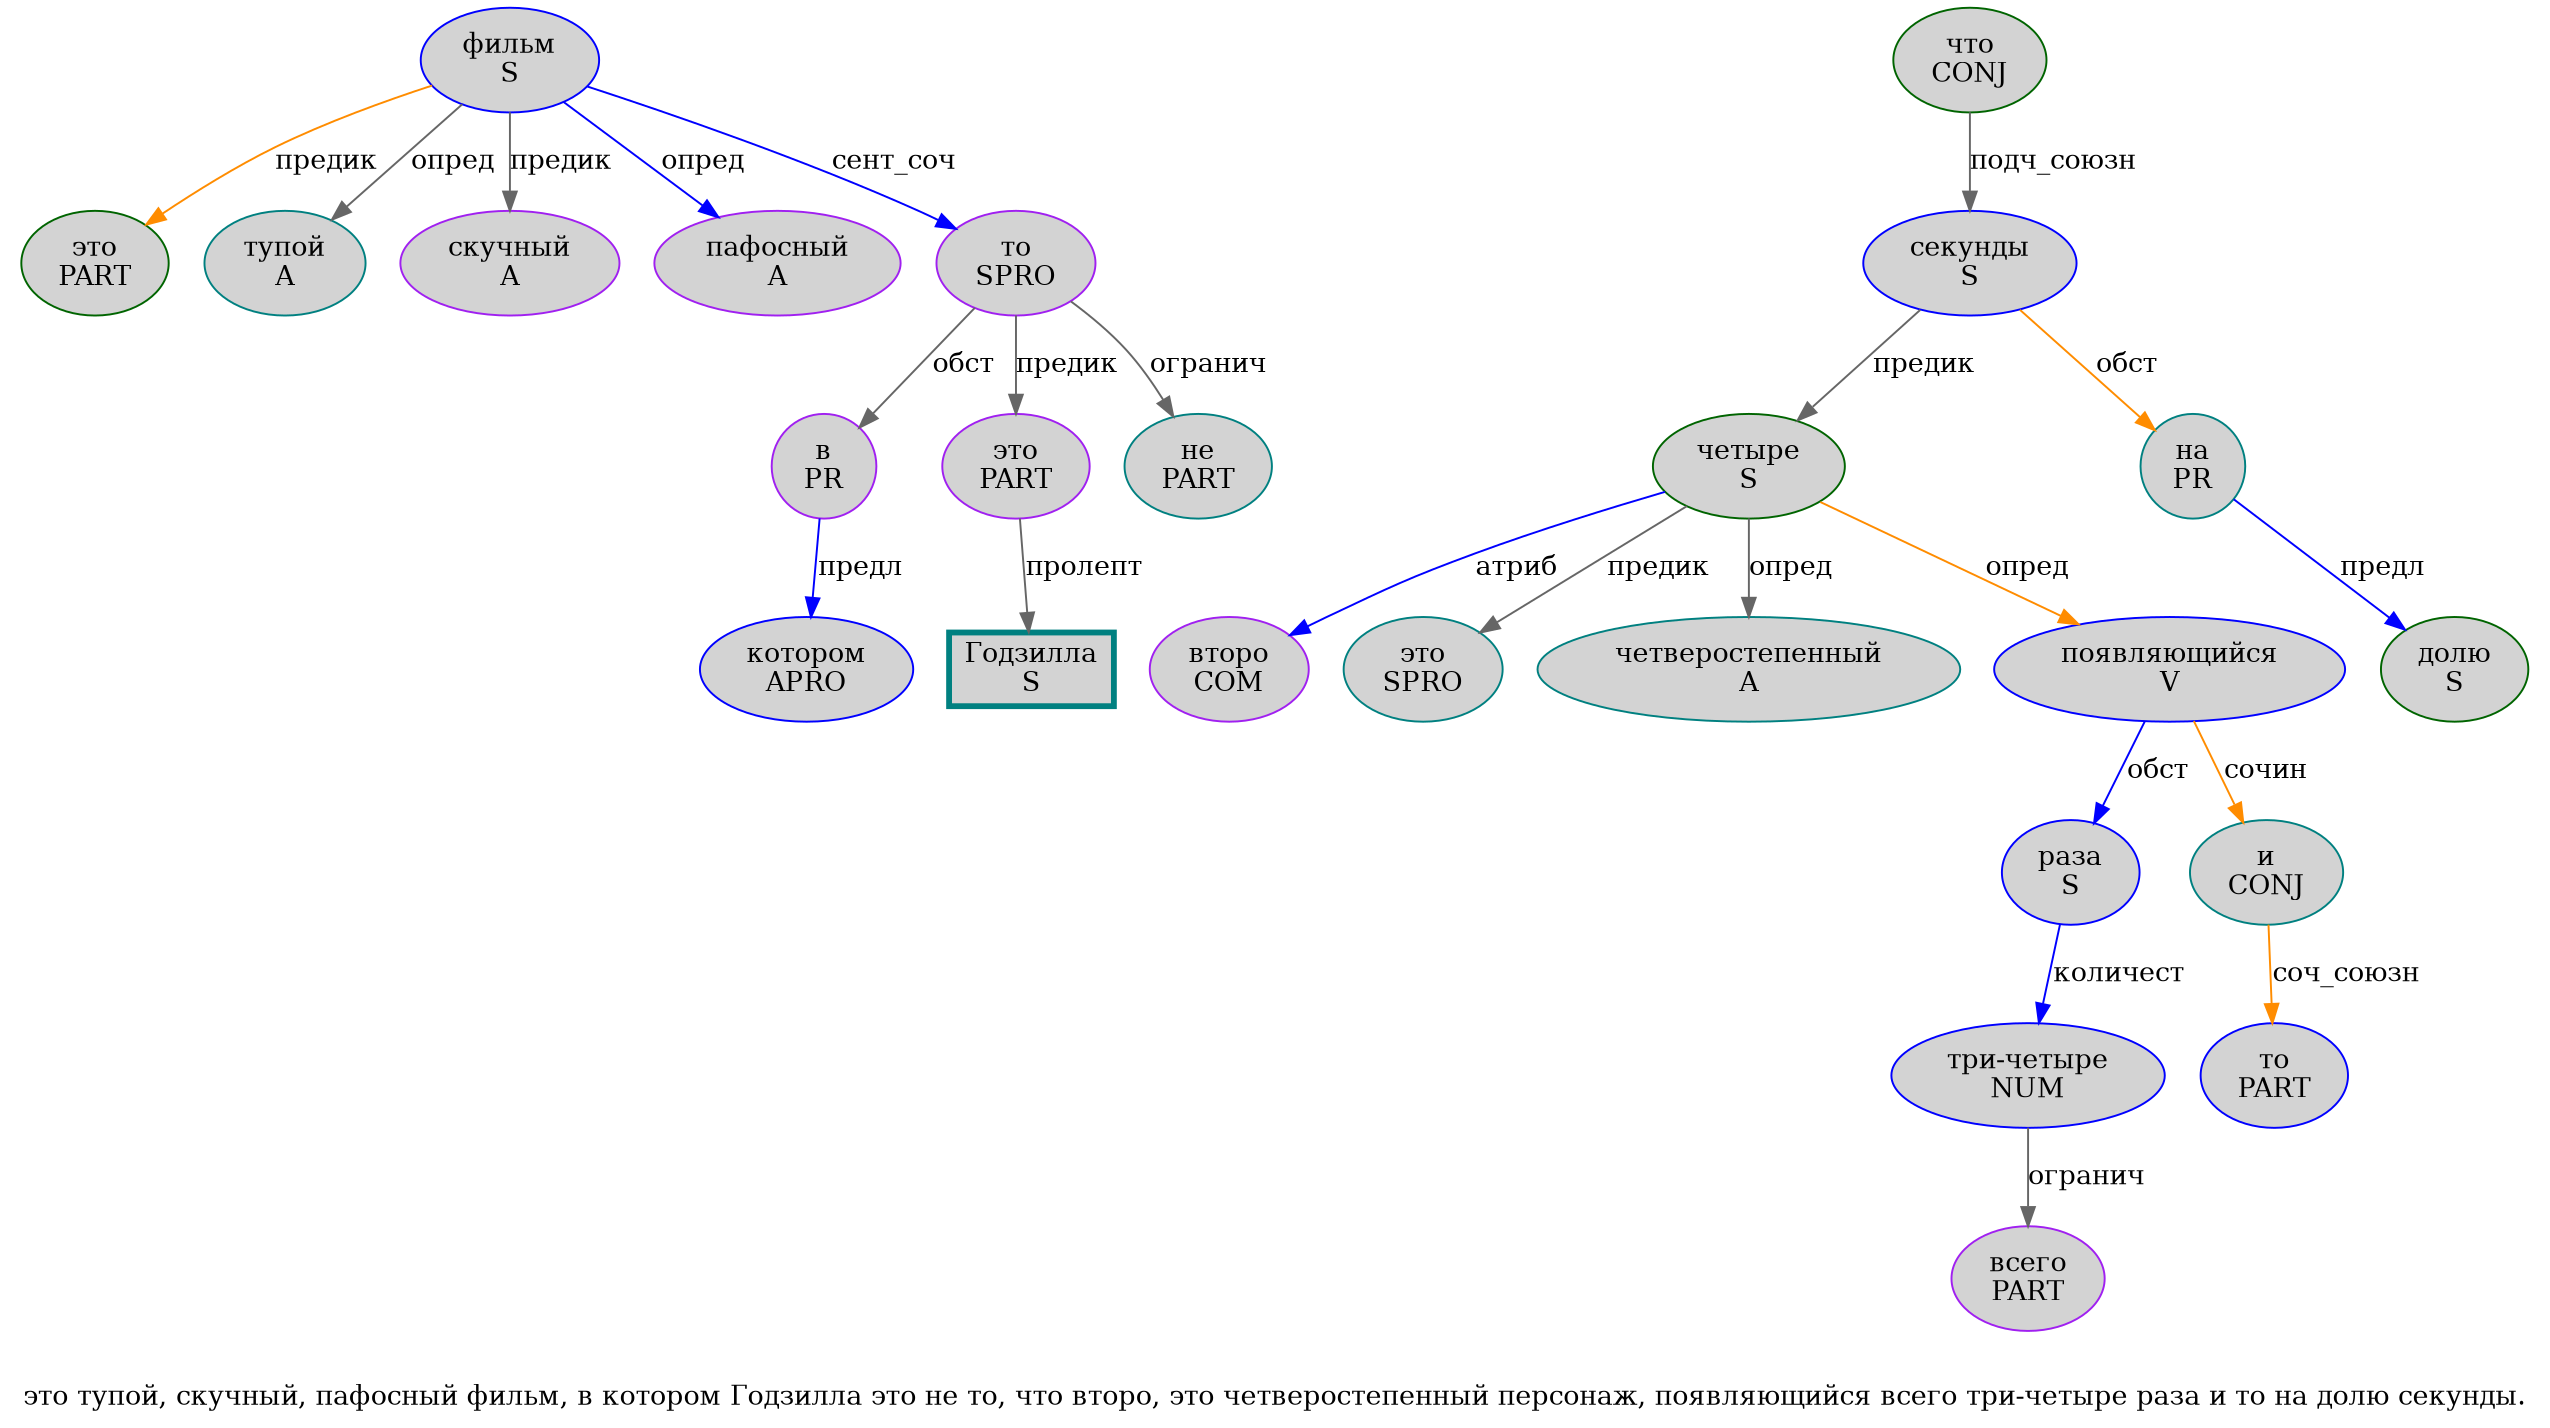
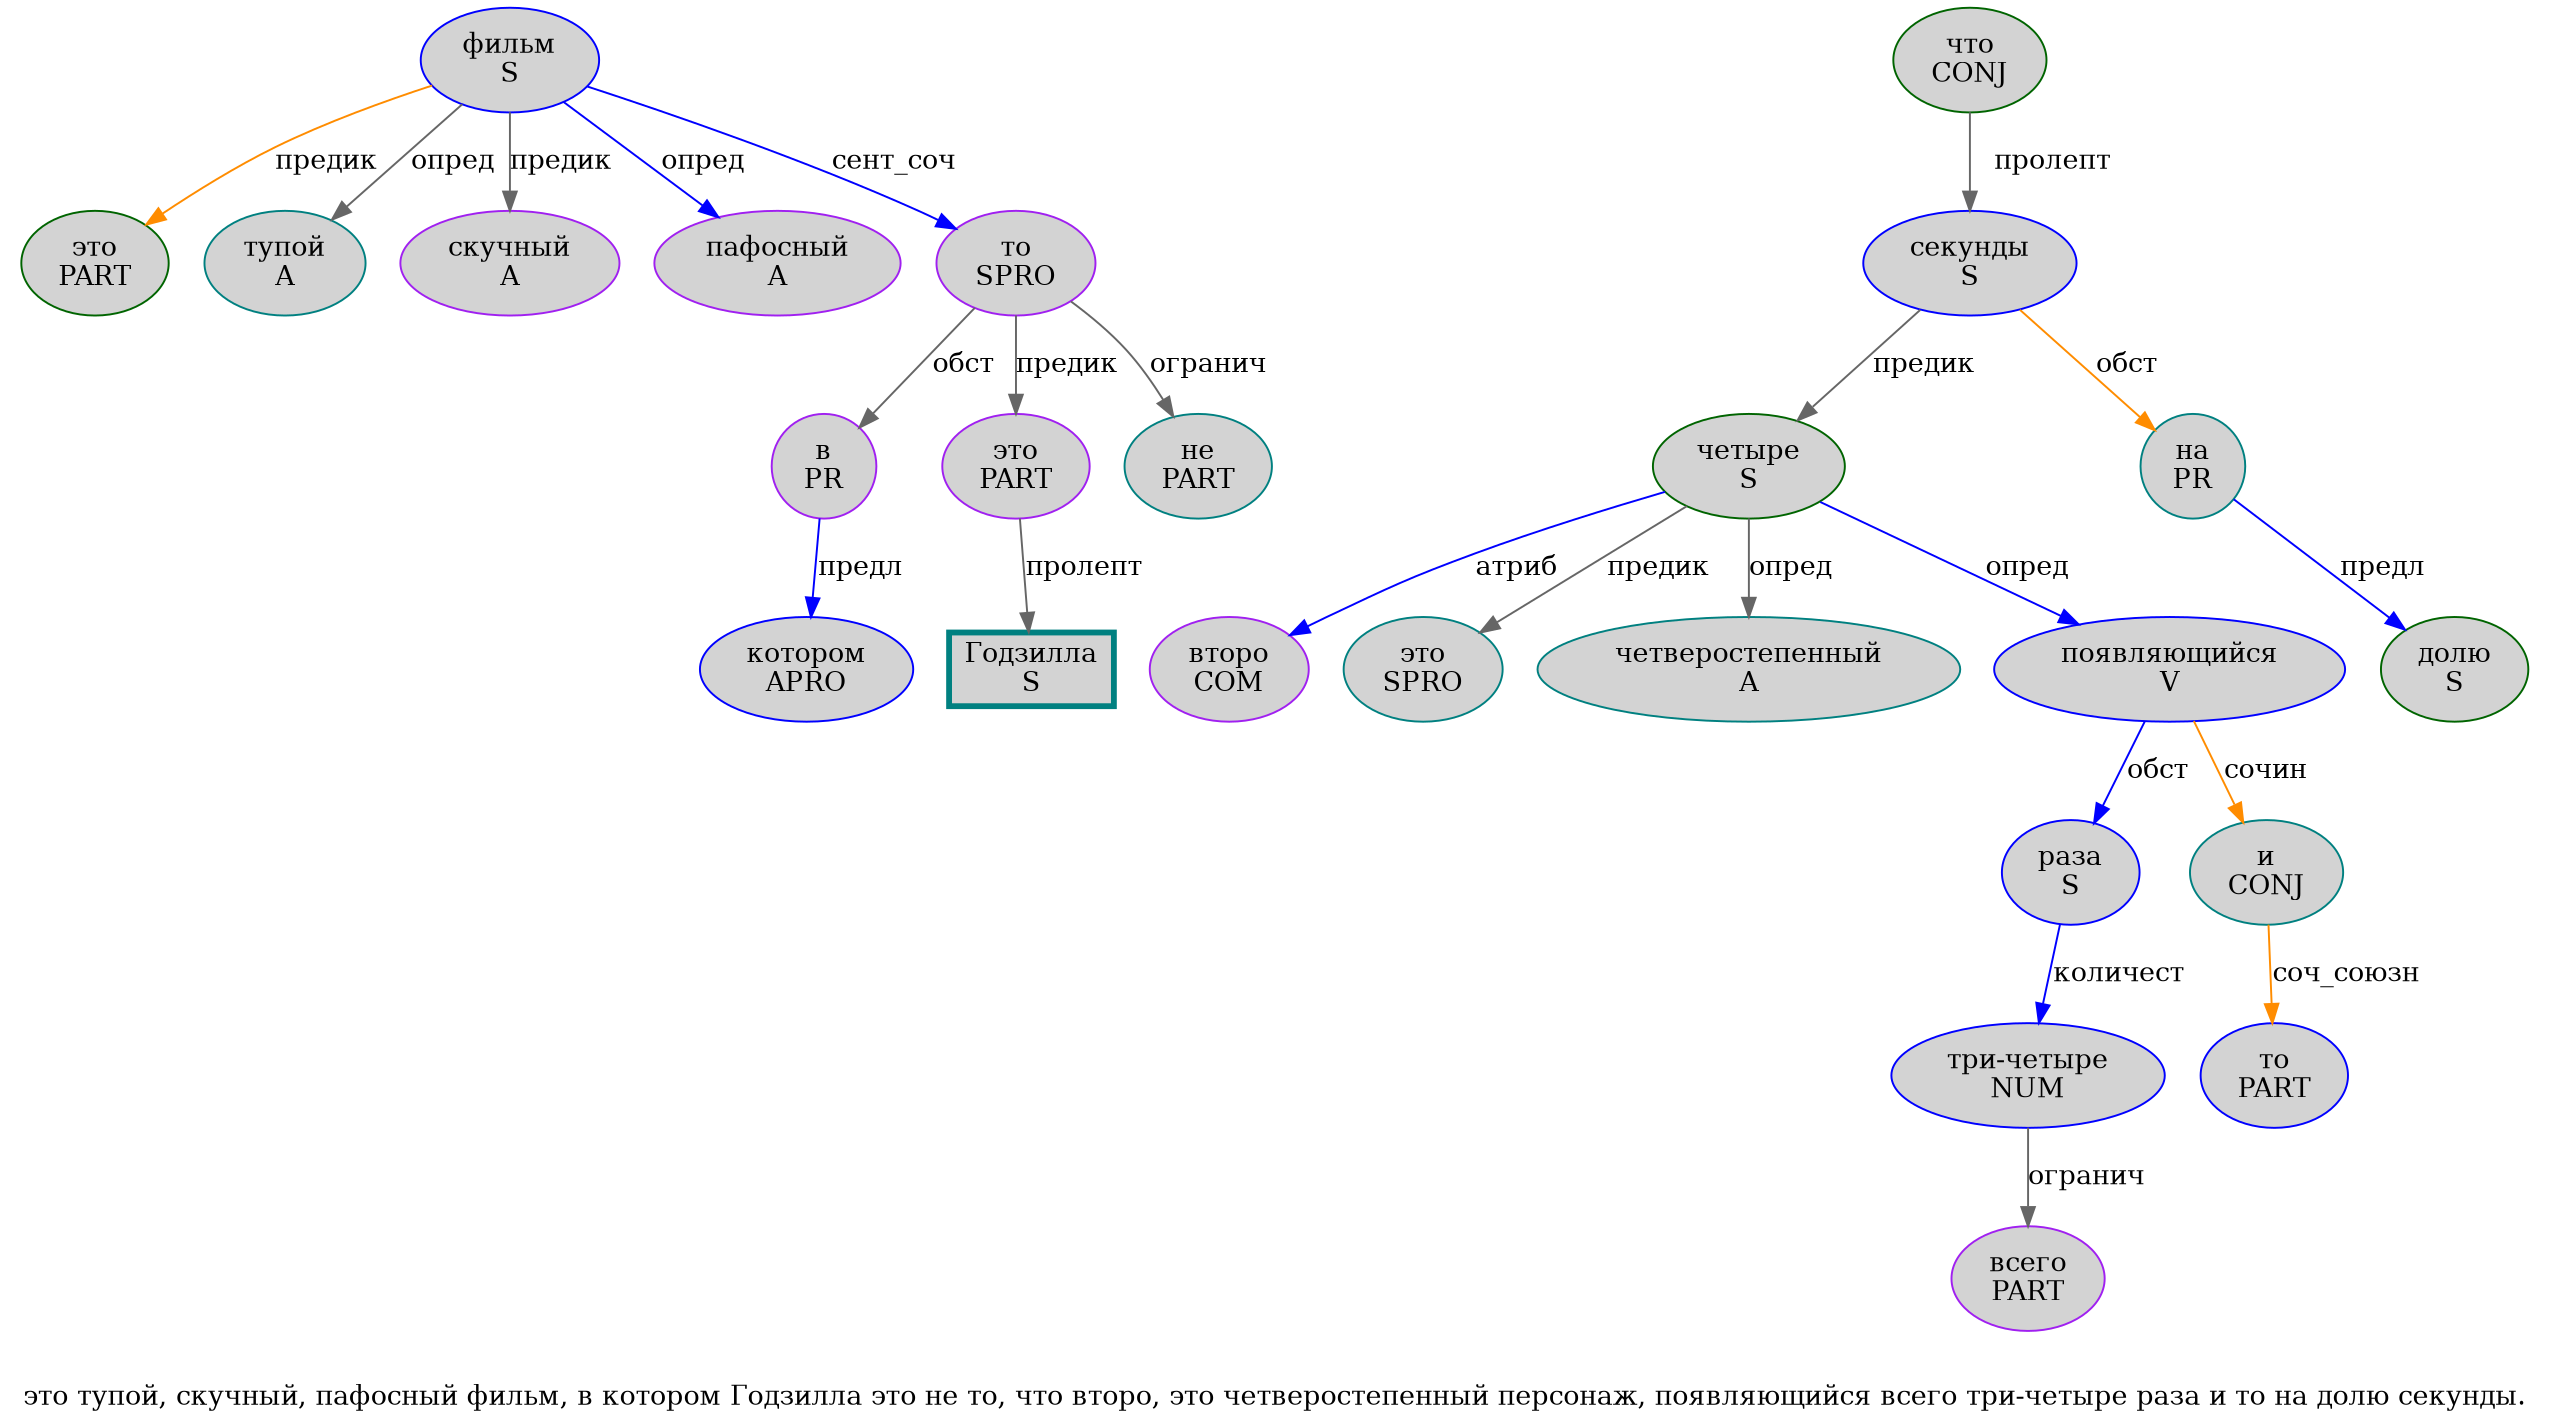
edge "что CONJ" -> "секунды S": label "подч_союзн" -> "пролепт"
edge "четыре S" -> "появляющийся V": color darkorange -> blue
